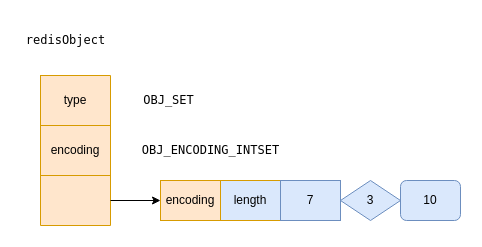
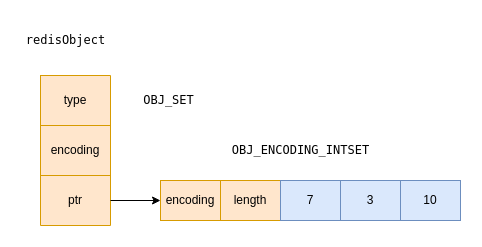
node "OBJ_ENCODING_INTSET": moved (211, 151) -> (301, 151)
node "ptr": added
node "length": fillcolor #dae8fc -> #ffe6cc
node "3": shape diamond -> rectangle
node "10": shape rounded rectangle -> rectangle
